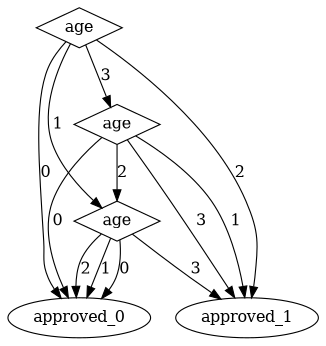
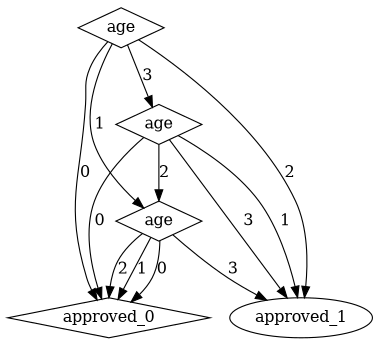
node "approved_0": shape ellipse -> diamond
